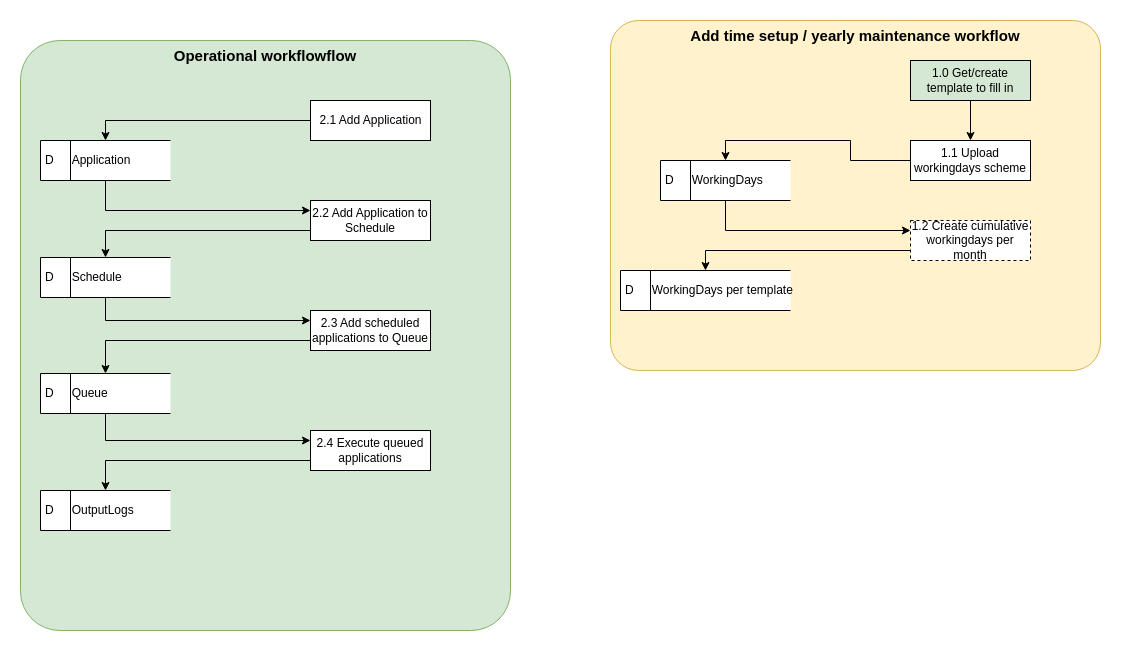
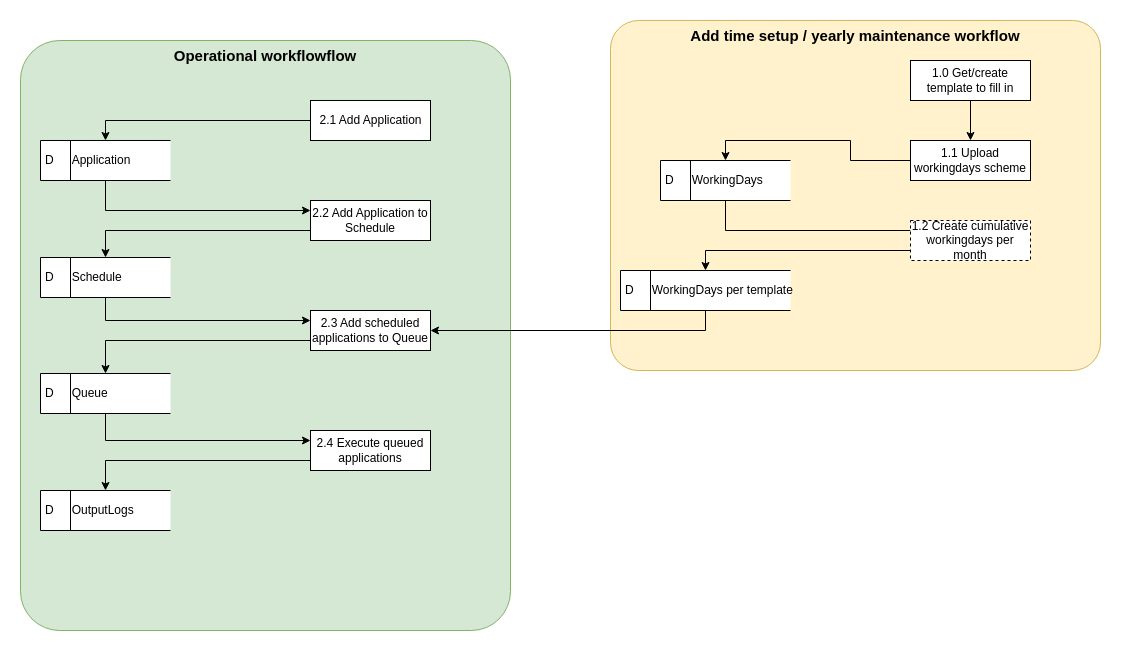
node "1.0 Get/create template to fill in": fillcolor #d5e8d4 -> #ffffff
edge "D WorkingDays" -> "1.2 Create cumulative workingdays per month": arrowhead classic -> none
edge "D WorkingDays per template" -> "2.3 Add scheduled applications to Queue": added
